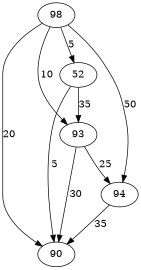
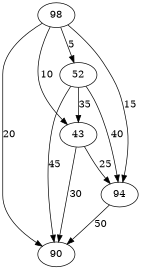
edge "98" -> "94": label "50" -> "15"
edge "52" -> "94": added, label "40"
node "93": label "93" -> "43"
edge "52" -> "90": label "5" -> "45"
edge "94" -> "90": label "35" -> "50"
